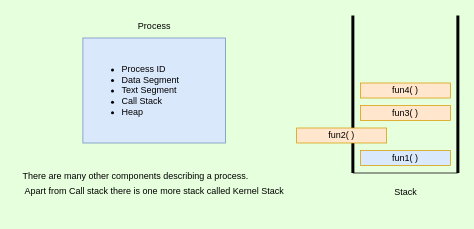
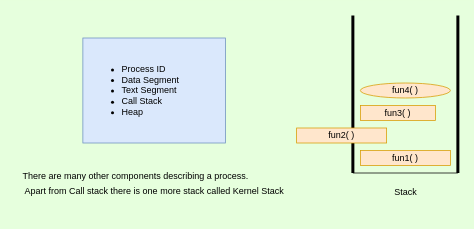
node "Process": removed
node "fun4( )": shape rectangle -> ellipse
node "fun3( )": size 90x15 -> 75x15
node "fun1( )": fillcolor #dae8fc -> #ffe6cc
